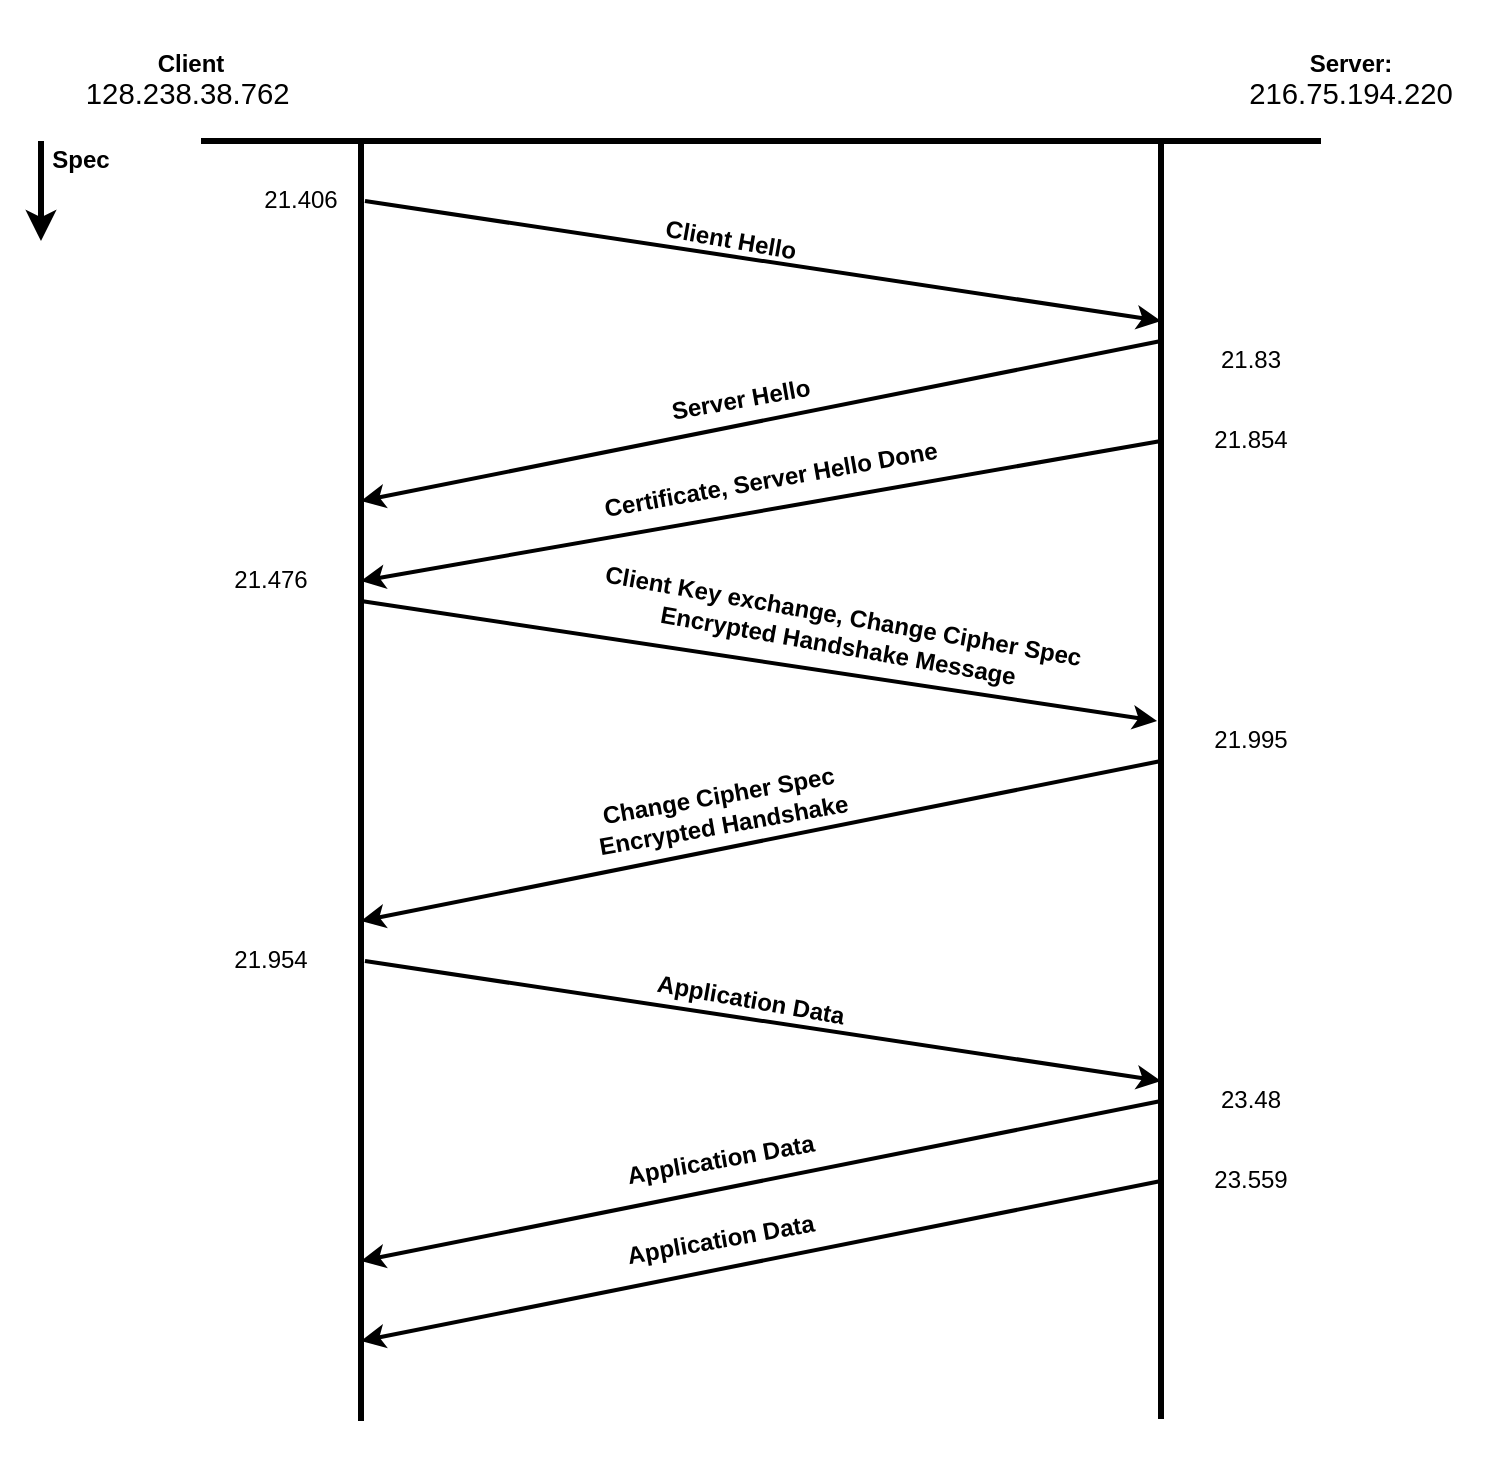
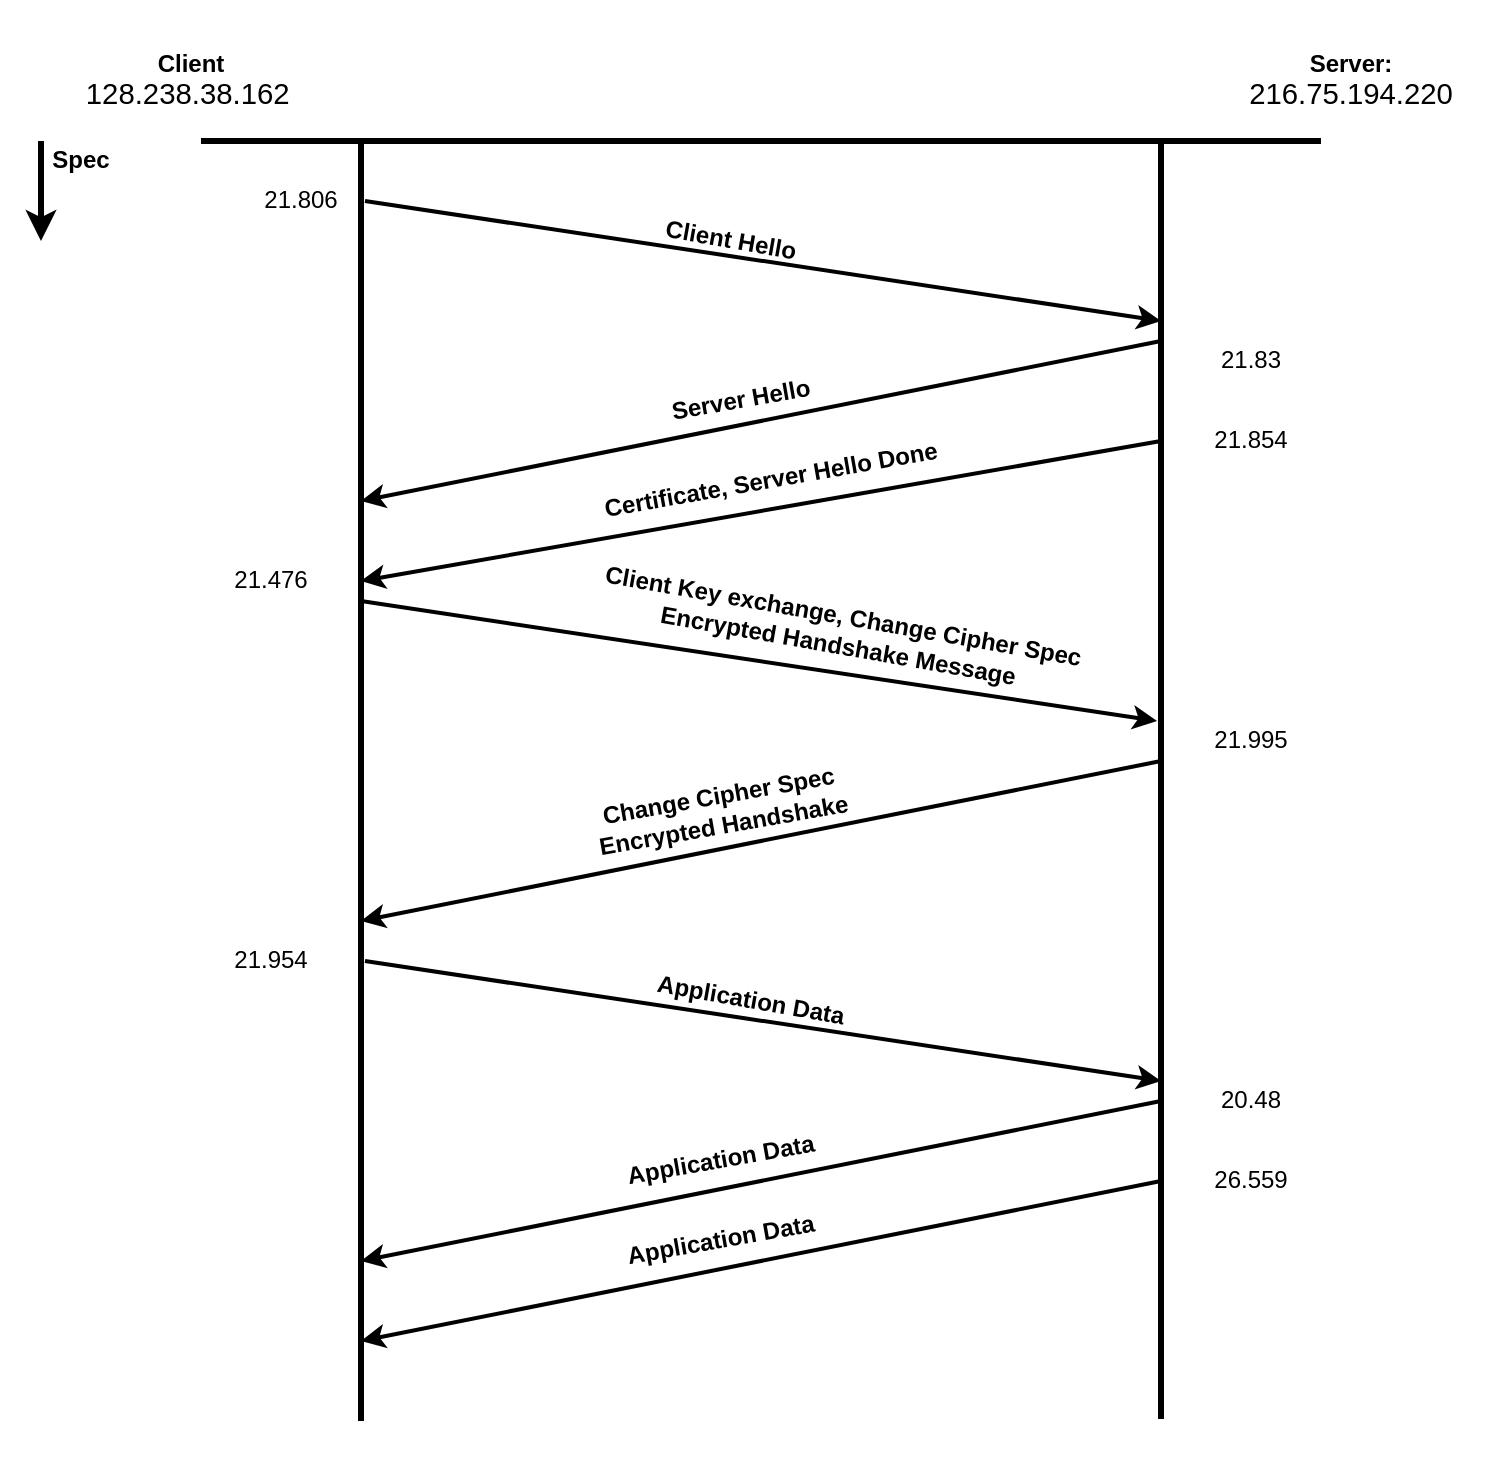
node "Client 128.238.38.762": label "Client 128.238.38.762" -> "Client 128.238.38.162"
node "21.406": label "21.406" -> "21.806"
node "23.48": label "23.48" -> "20.48"
node "23.559": label "23.559" -> "26.559"
